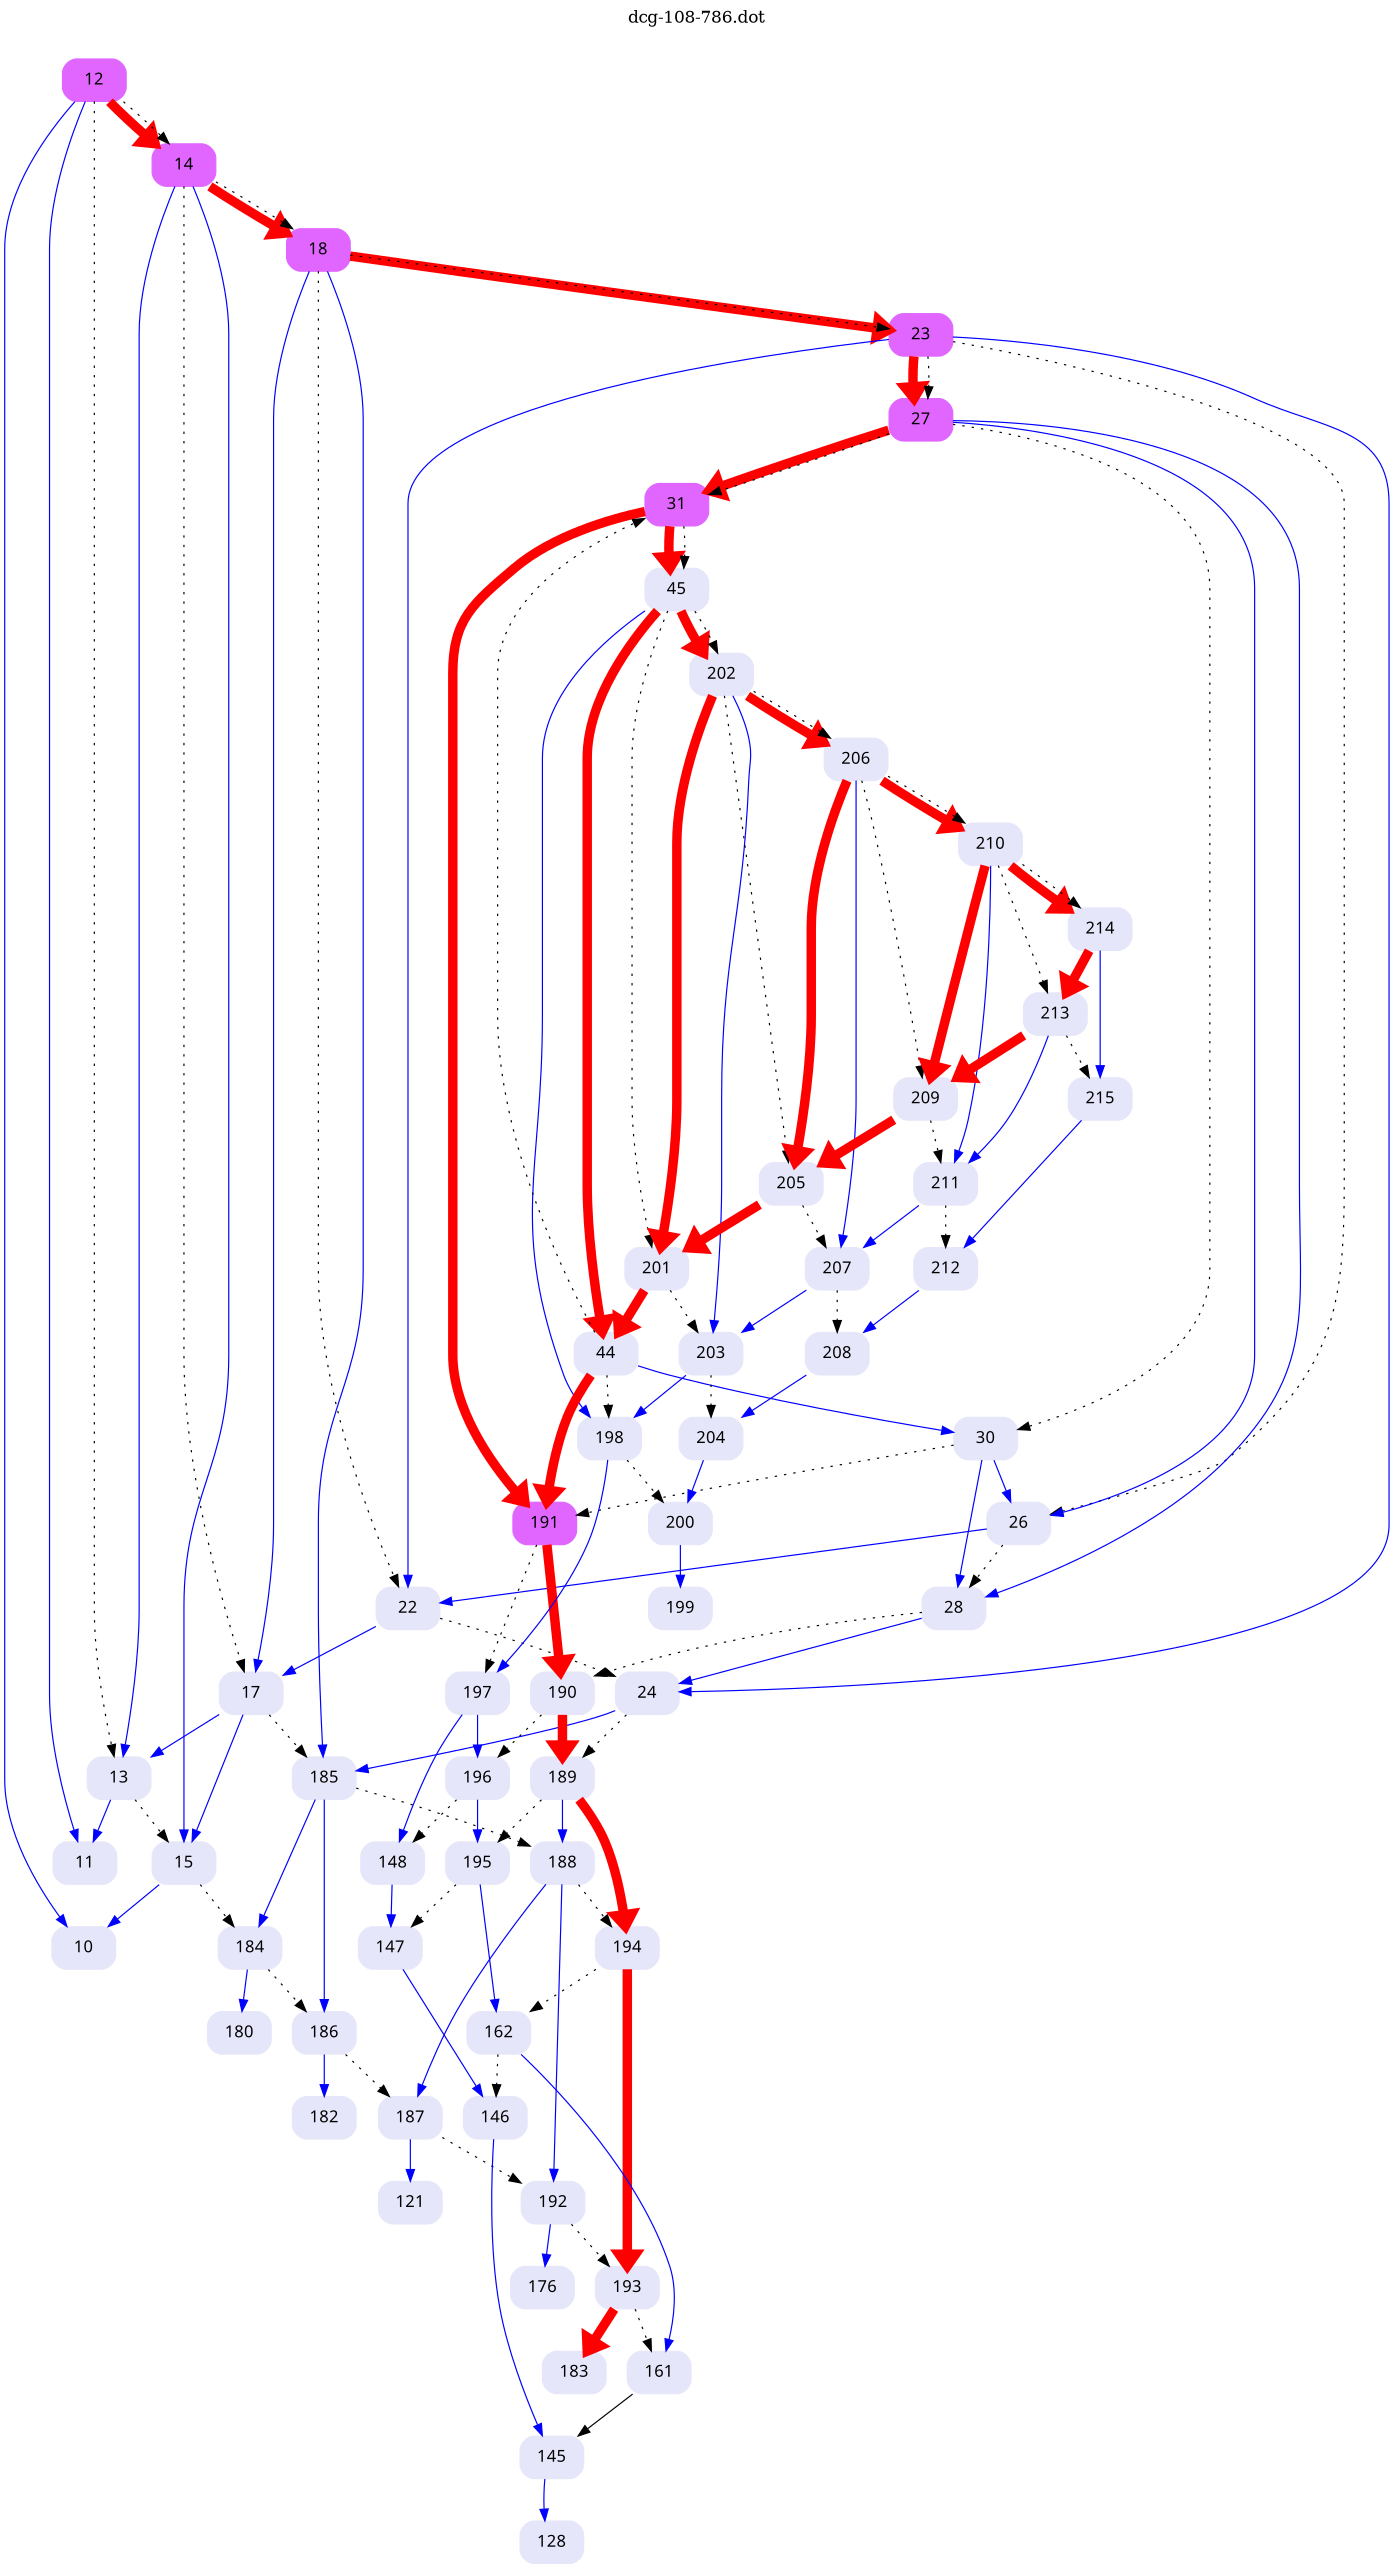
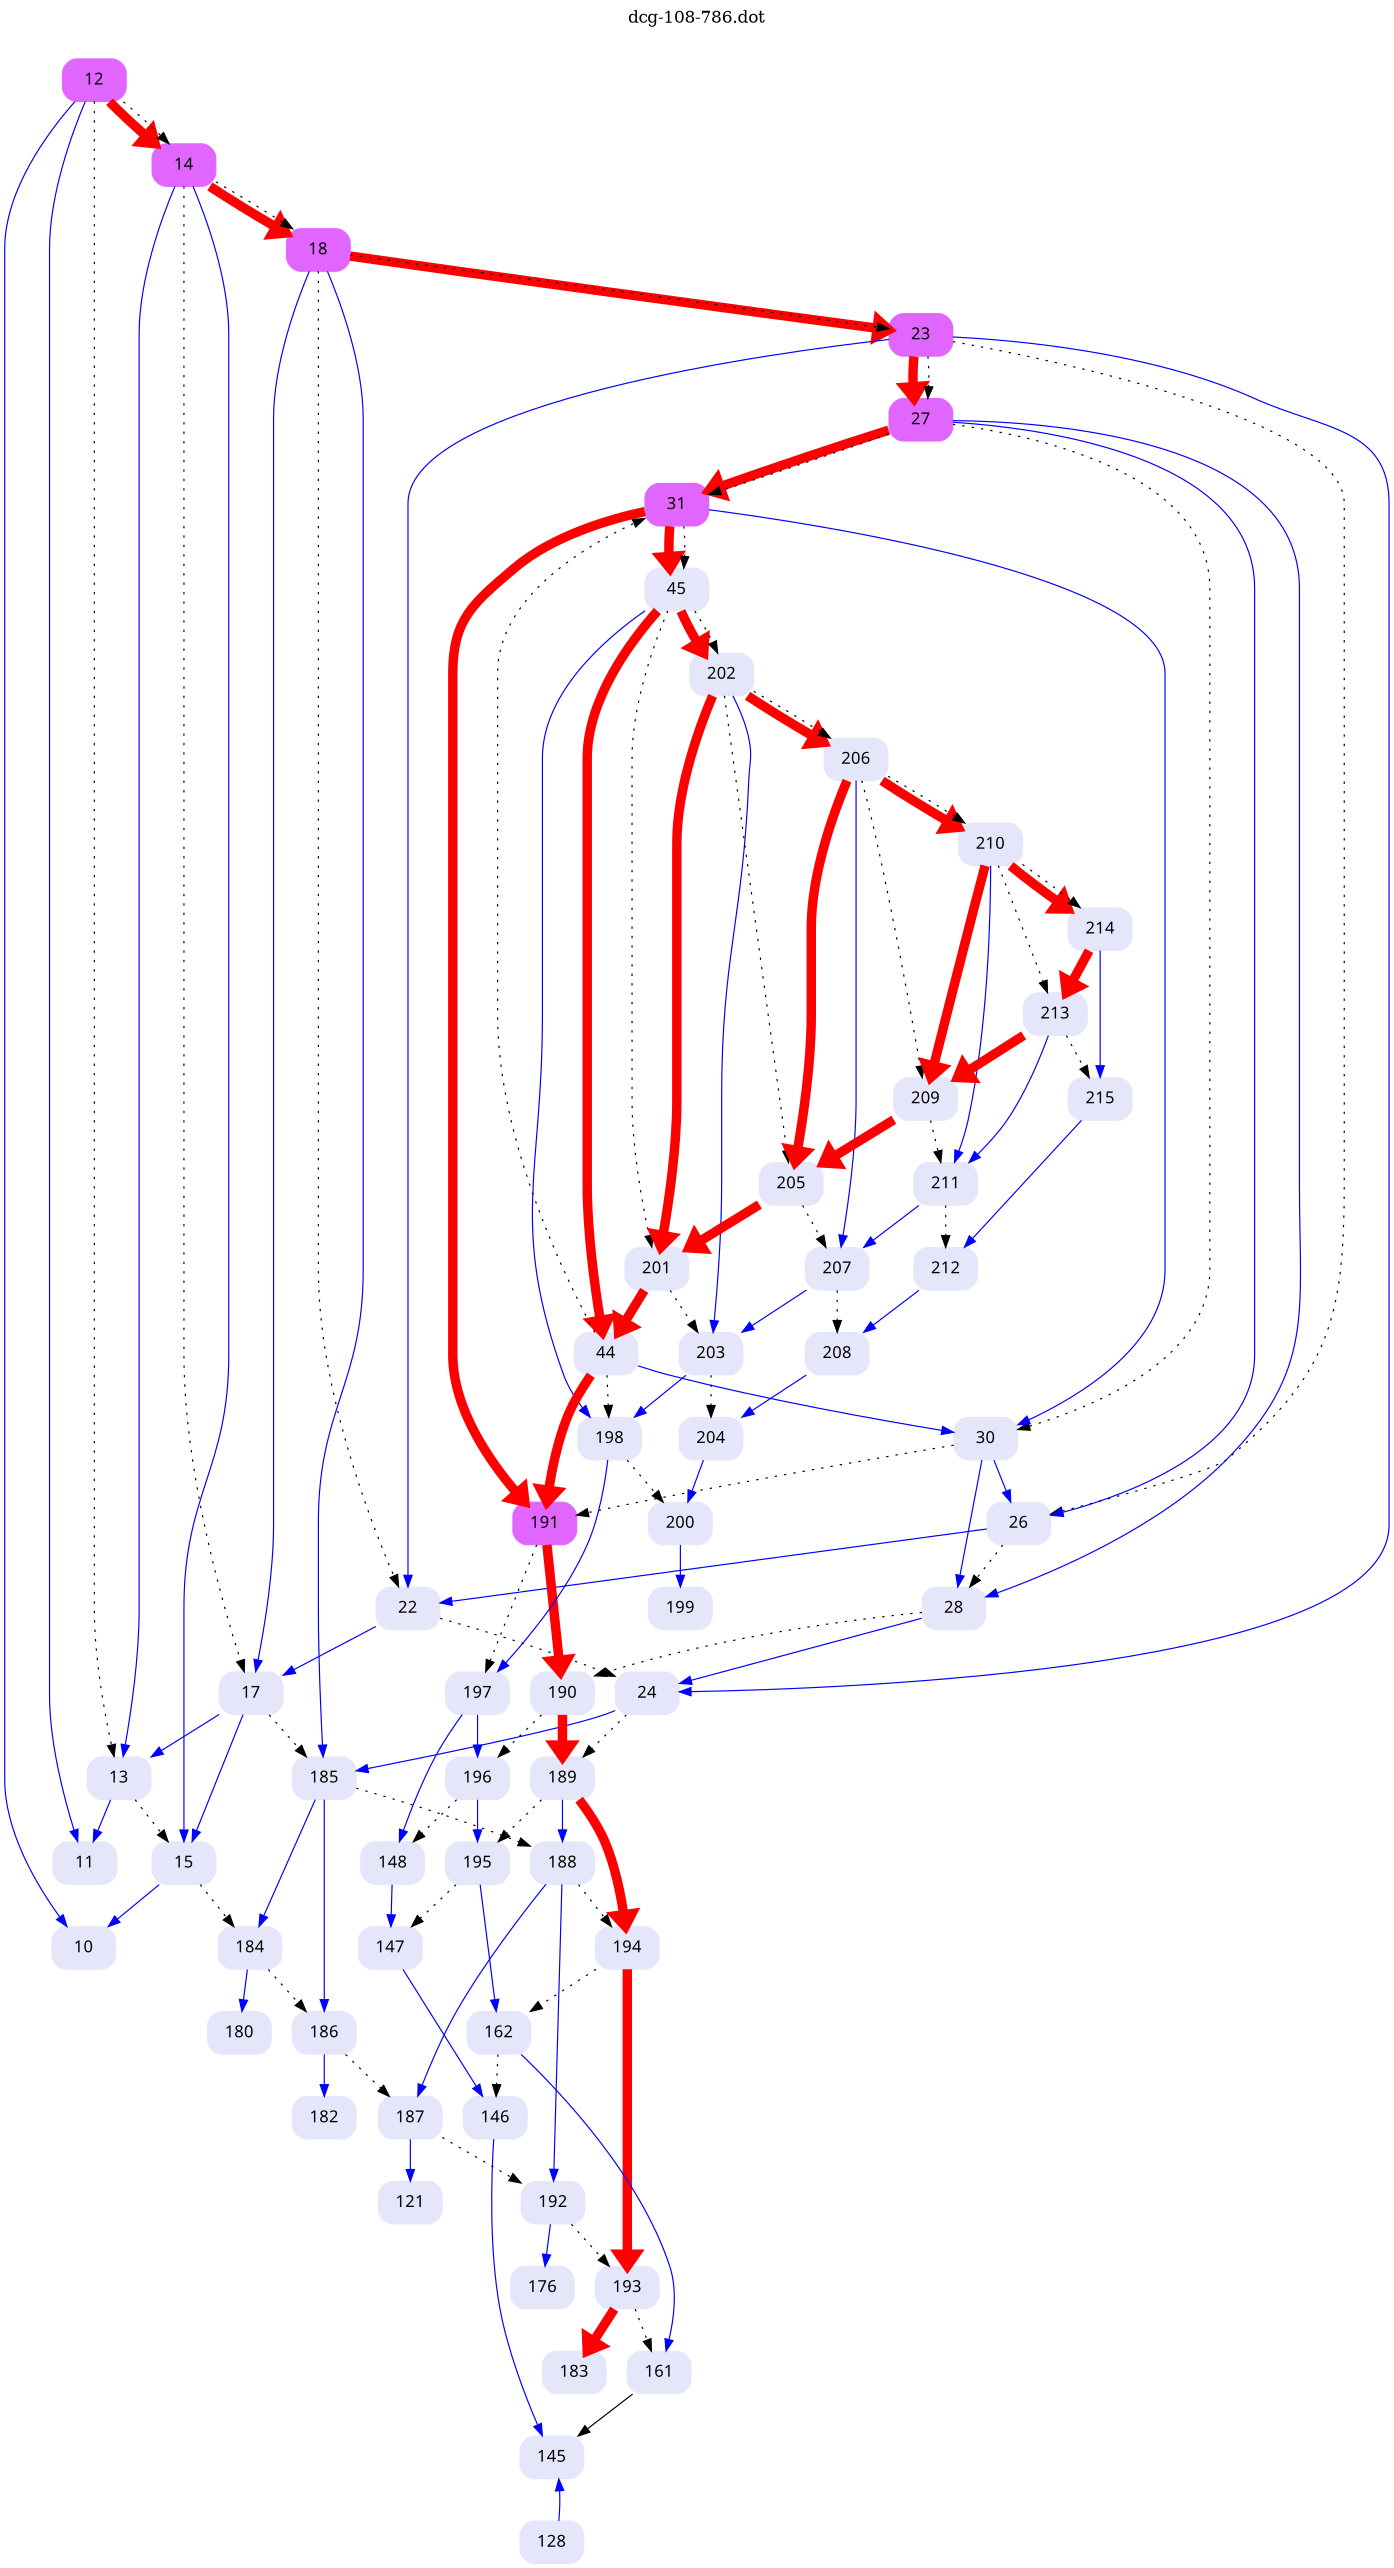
edge "31" -> "30": added
edge "145" -> "128": reversed
